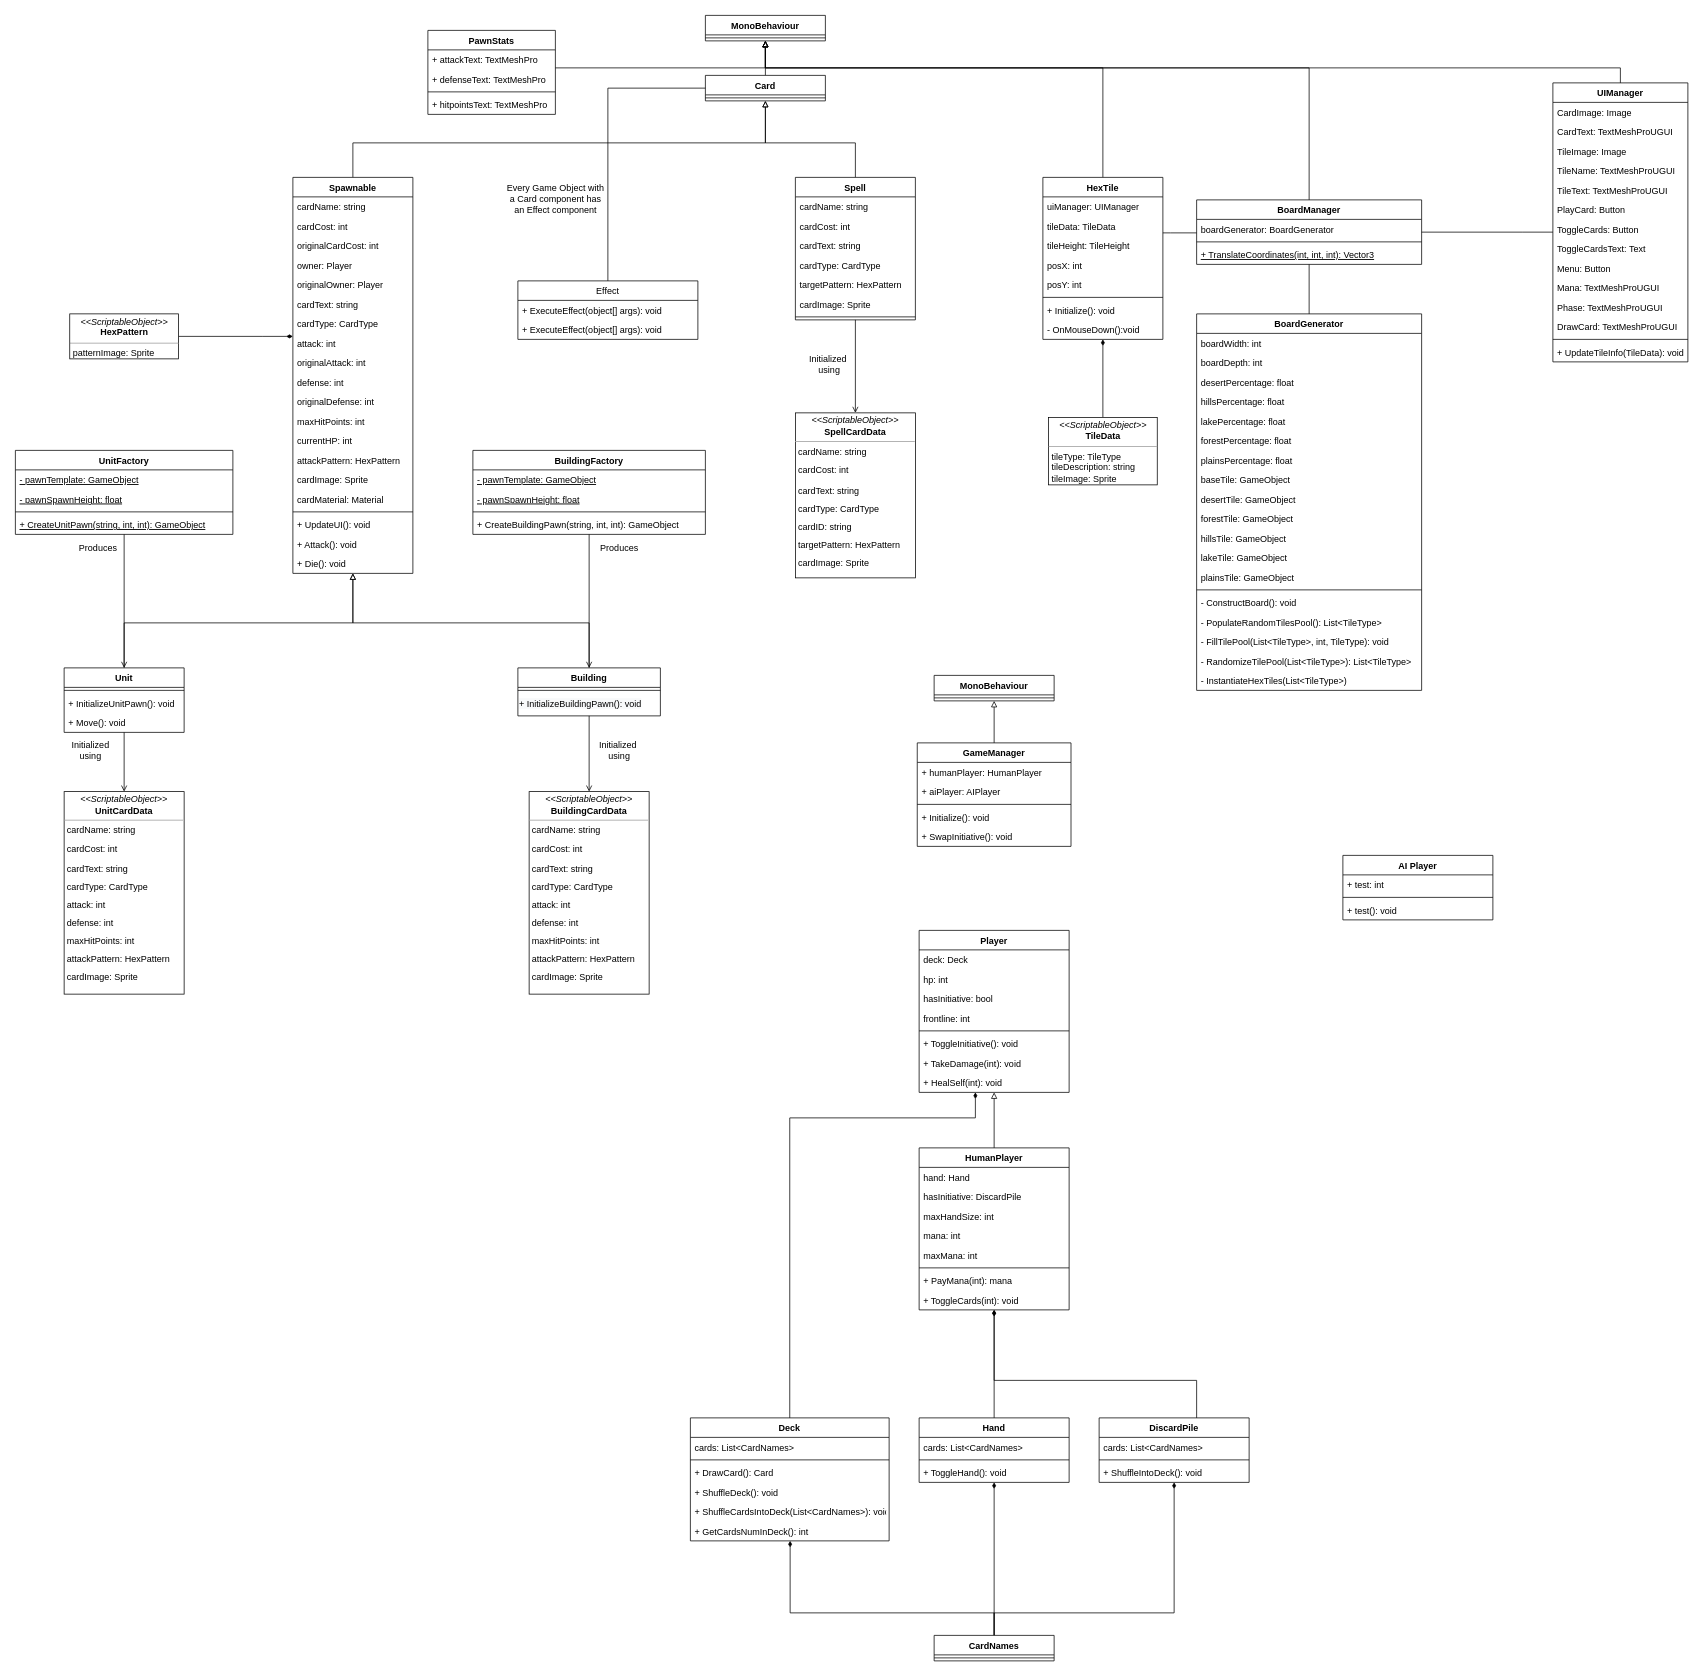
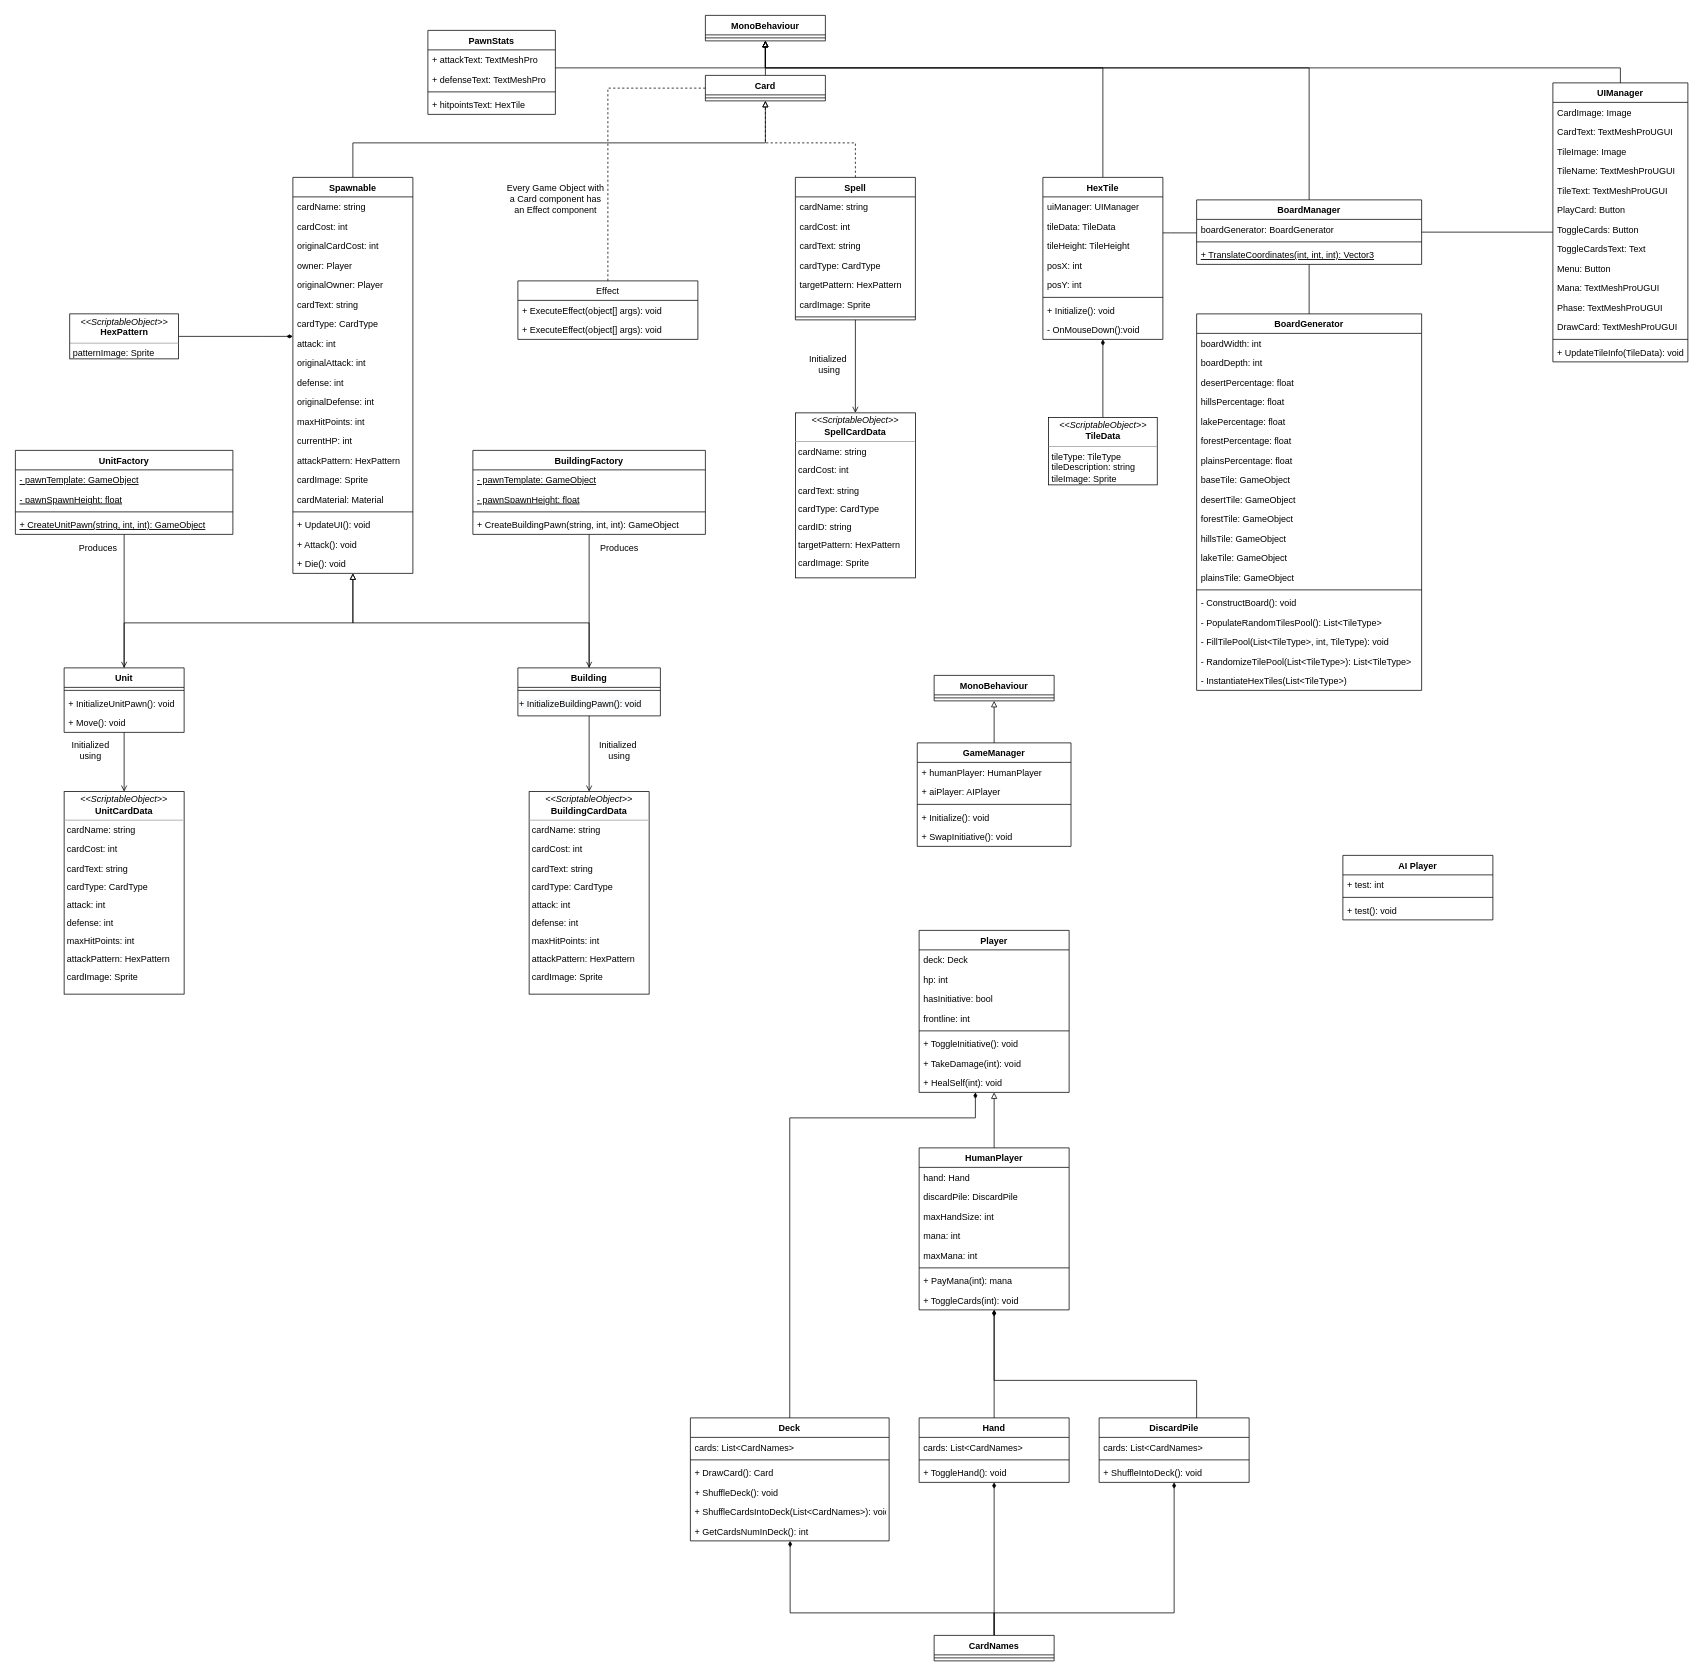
node "+ hitpointsText: TextMeshPro": label "+ hitpointsText: TextMeshPro" -> "+ hitpointsText: HexTile"
edge "Card" -- "Effect": style solid -> dashed
edge "Spell" -> "Card": style solid -> dashed
node "hasInitiative: DiscardPile": label "hasInitiative: DiscardPile" -> "discardPile: DiscardPile"
